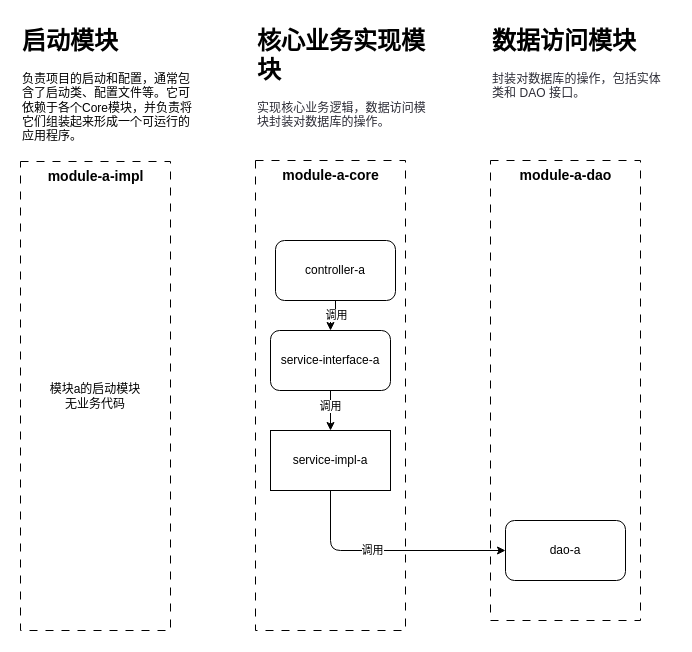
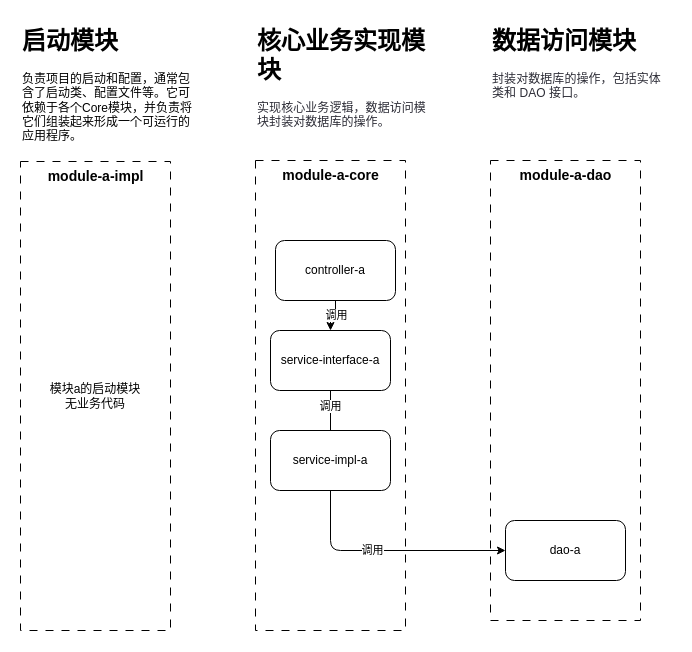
edge "service-interface-a" -> "service-impl-a": arrowhead classic -> none
node "service-impl-a": shape rectangle -> rounded rectangle
